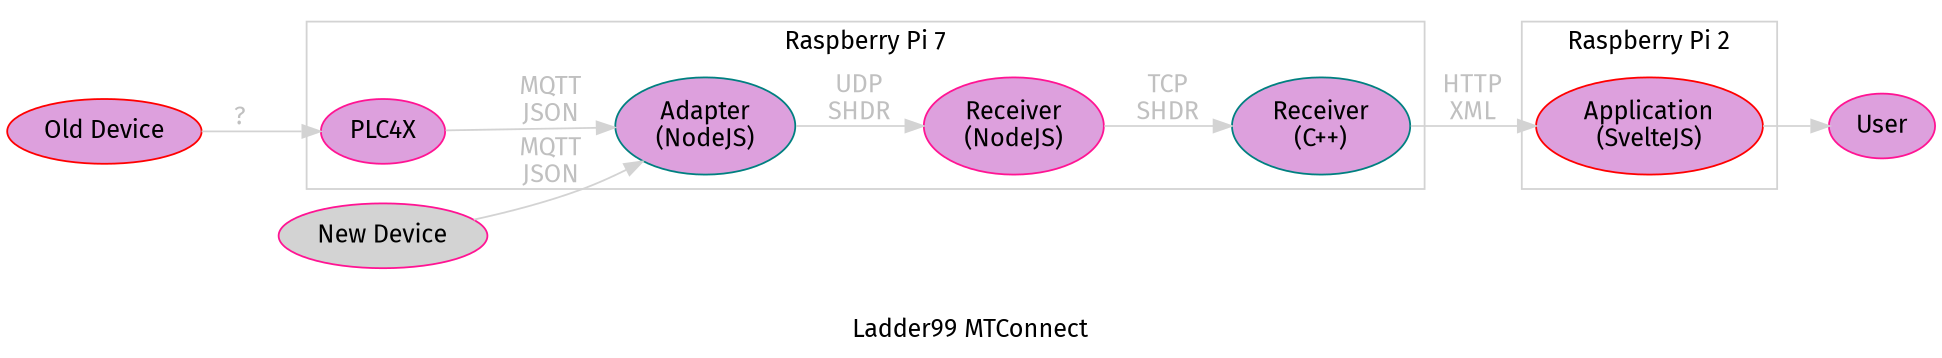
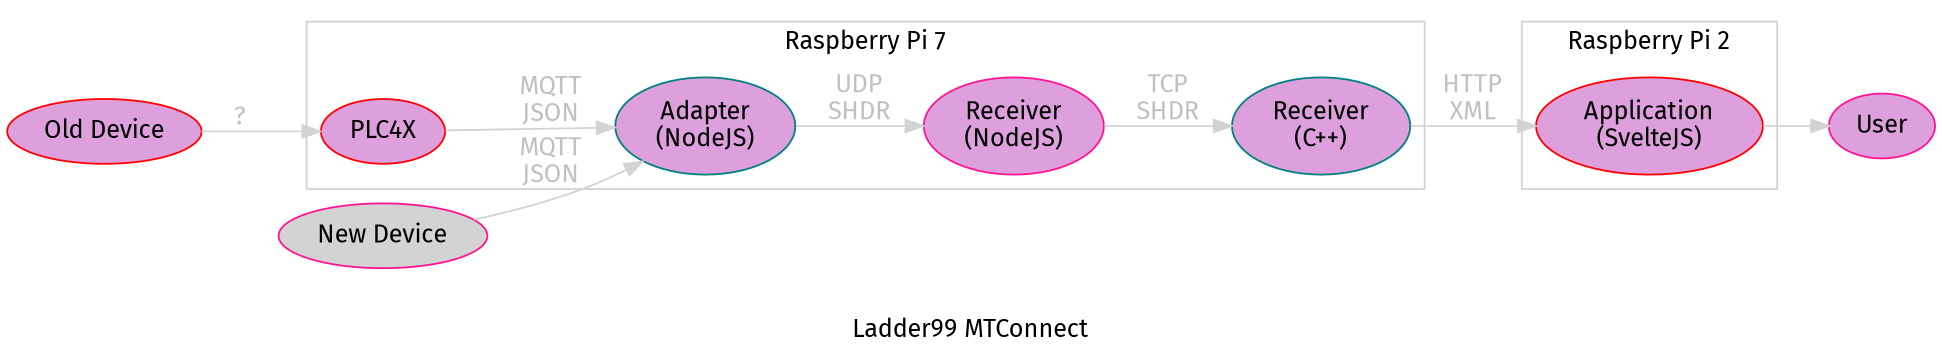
node "PLC4X": color deeppink -> red
